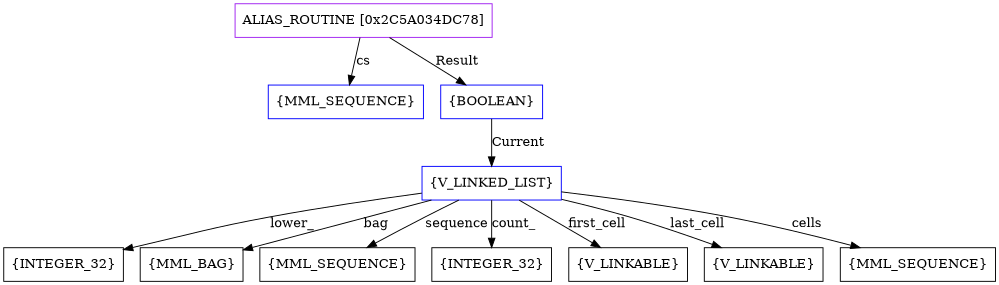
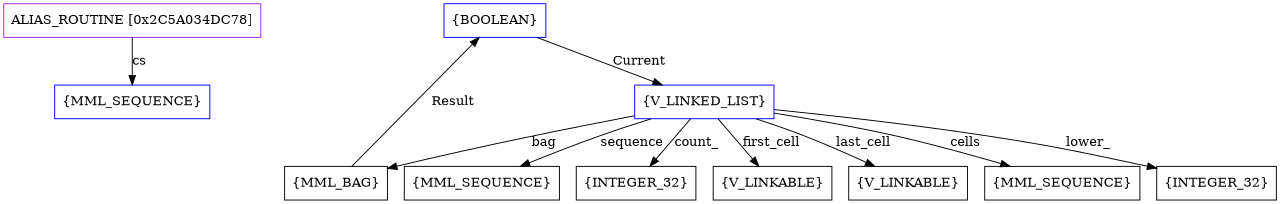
edge "ALIAS_ROUTINE [0x2C5A034DC78]" -> "{BOOLEAN}": now "{MML_BAG}" -> "{BOOLEAN}"
